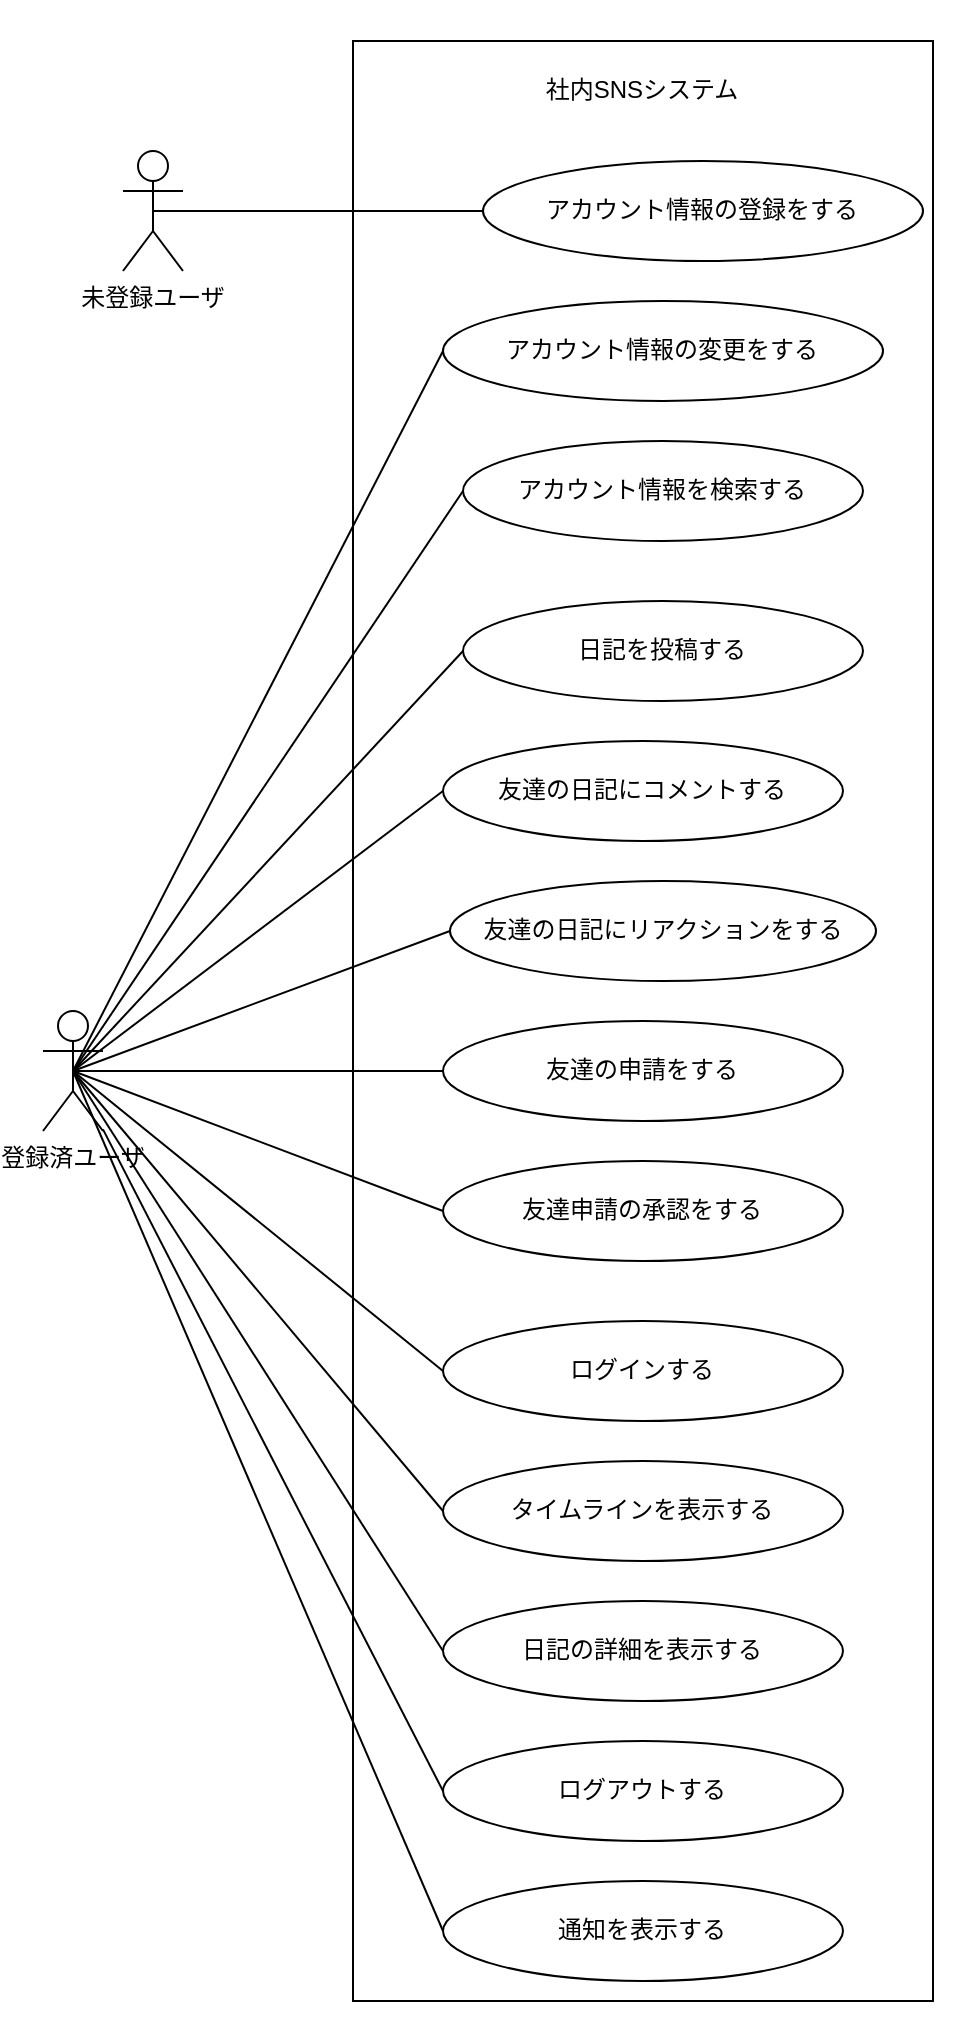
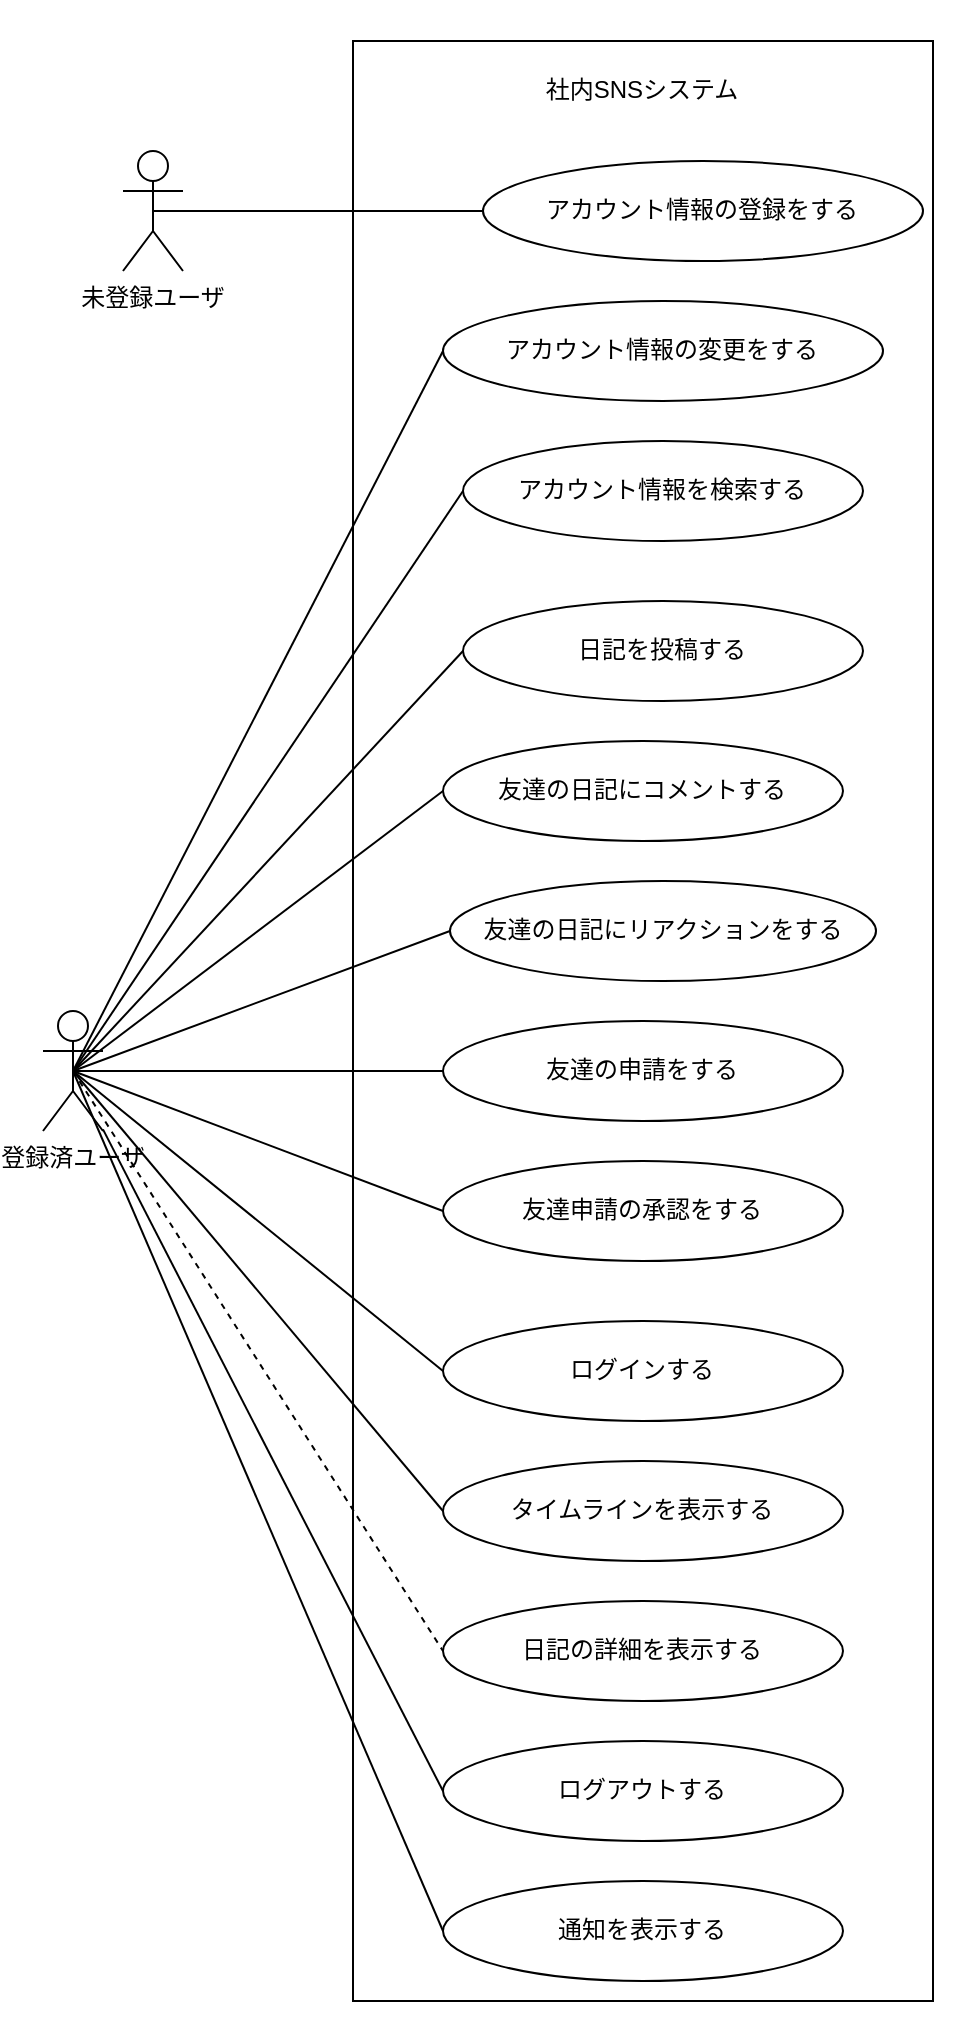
edge "登録済ユーザ" -- "日記の詳細を表示する": style solid -> dashed
